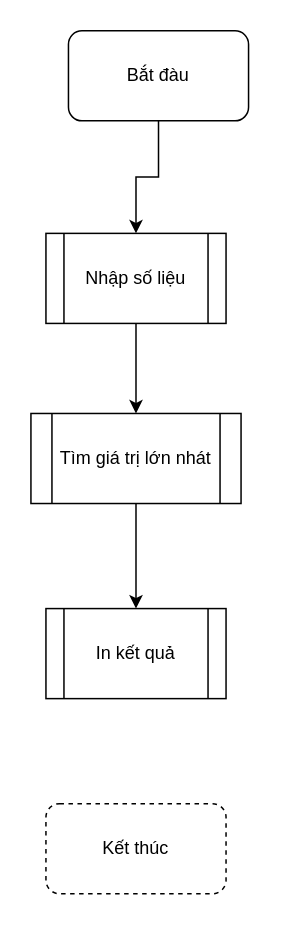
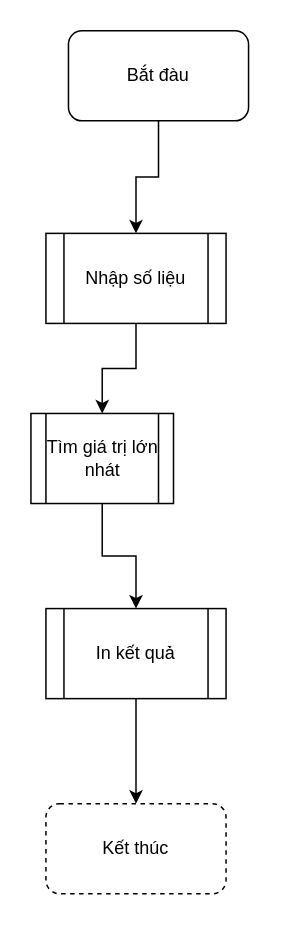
node "Tìm giá trị lớn nhát": size 210x90 -> 143x90
edge "In kết quả" -> "Kết thúc": added
